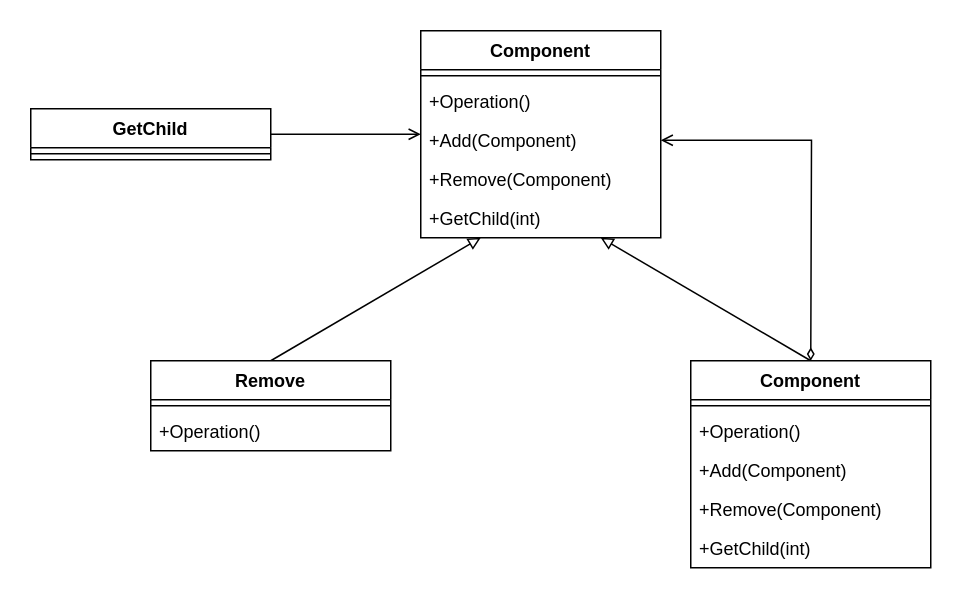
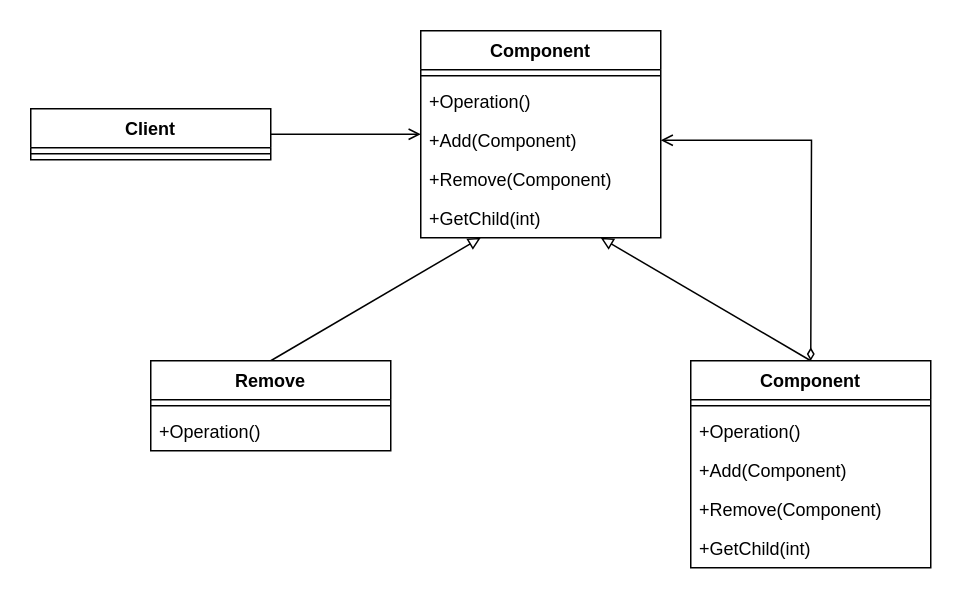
node "GetChild": label "GetChild" -> "Client"
